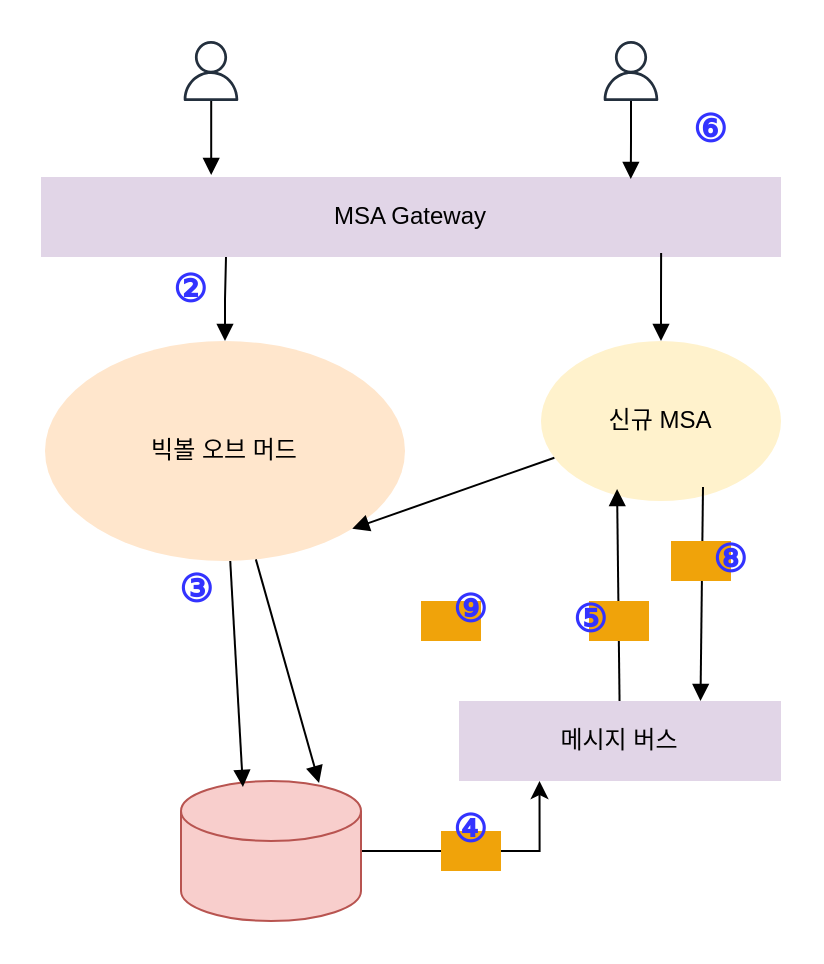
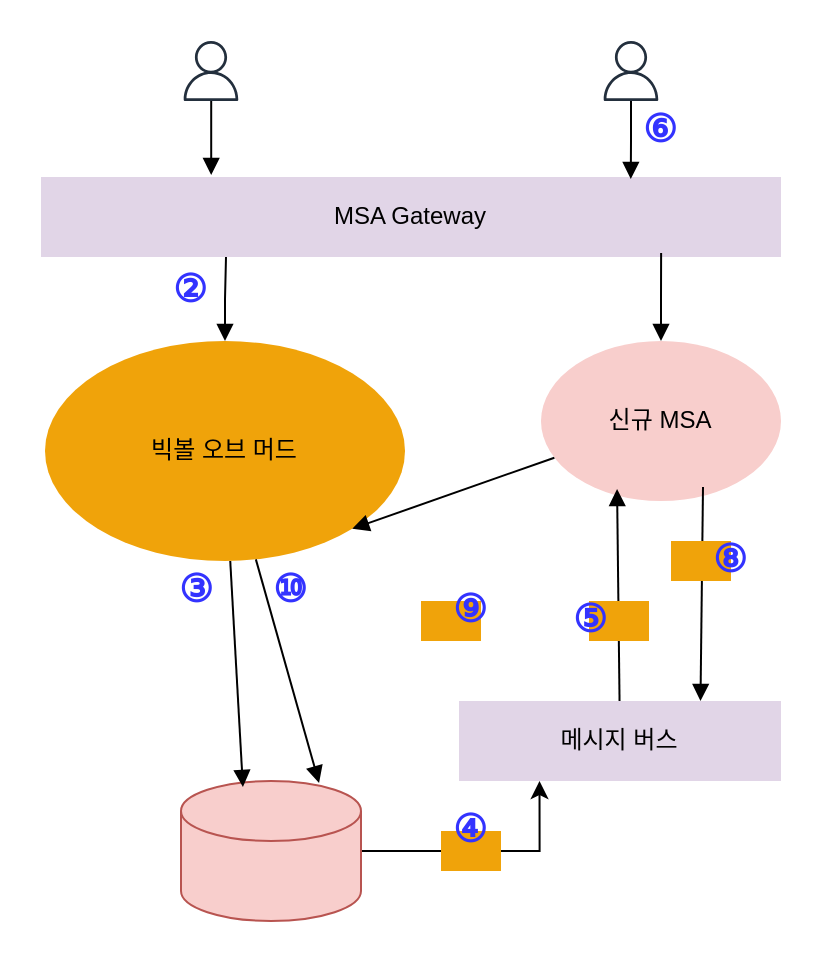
node "⑥": moved (711, 131) -> (661, 131)
node "신규 MSA": fillcolor #fff2cc -> #f8cecc
node "빅볼 오브 머드": fillcolor #ffe6cc -> #f0a30a
node "⑩": added
